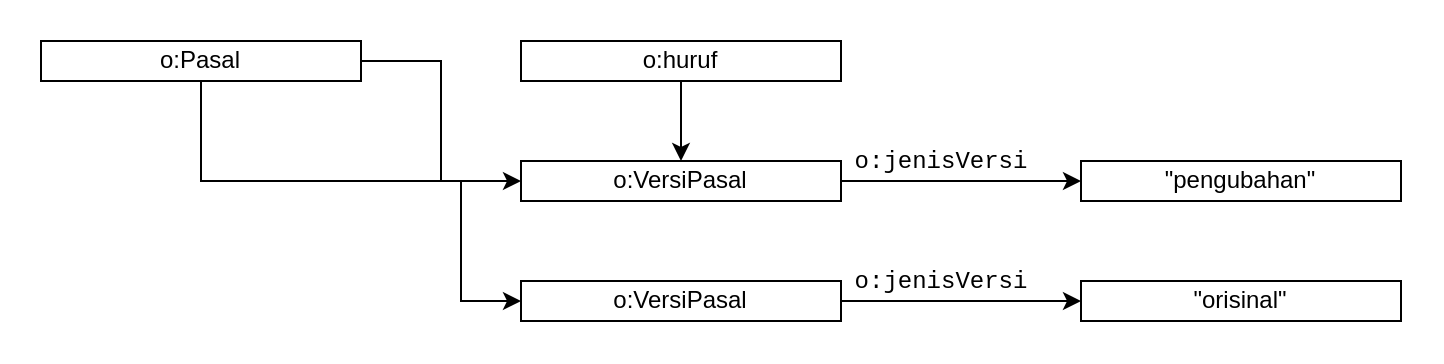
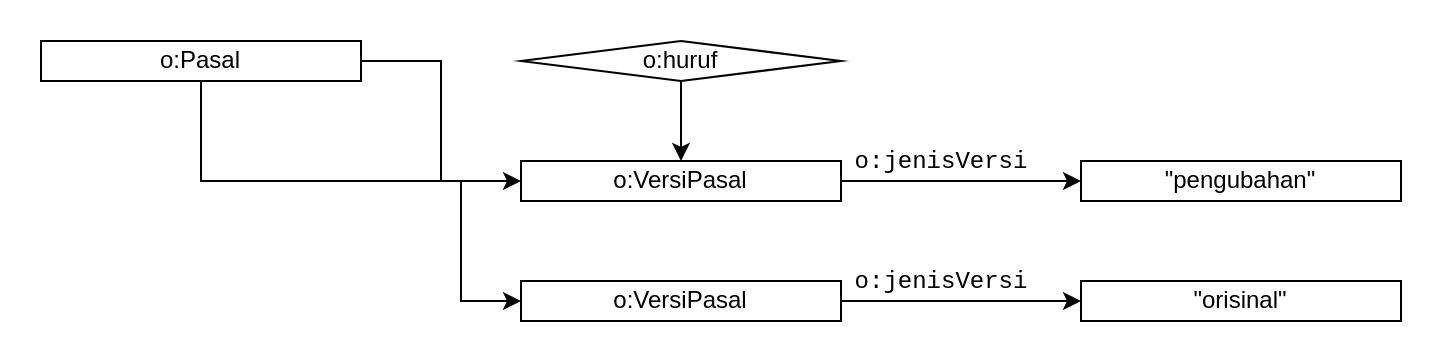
node "o:huruf": shape rectangle -> diamond
